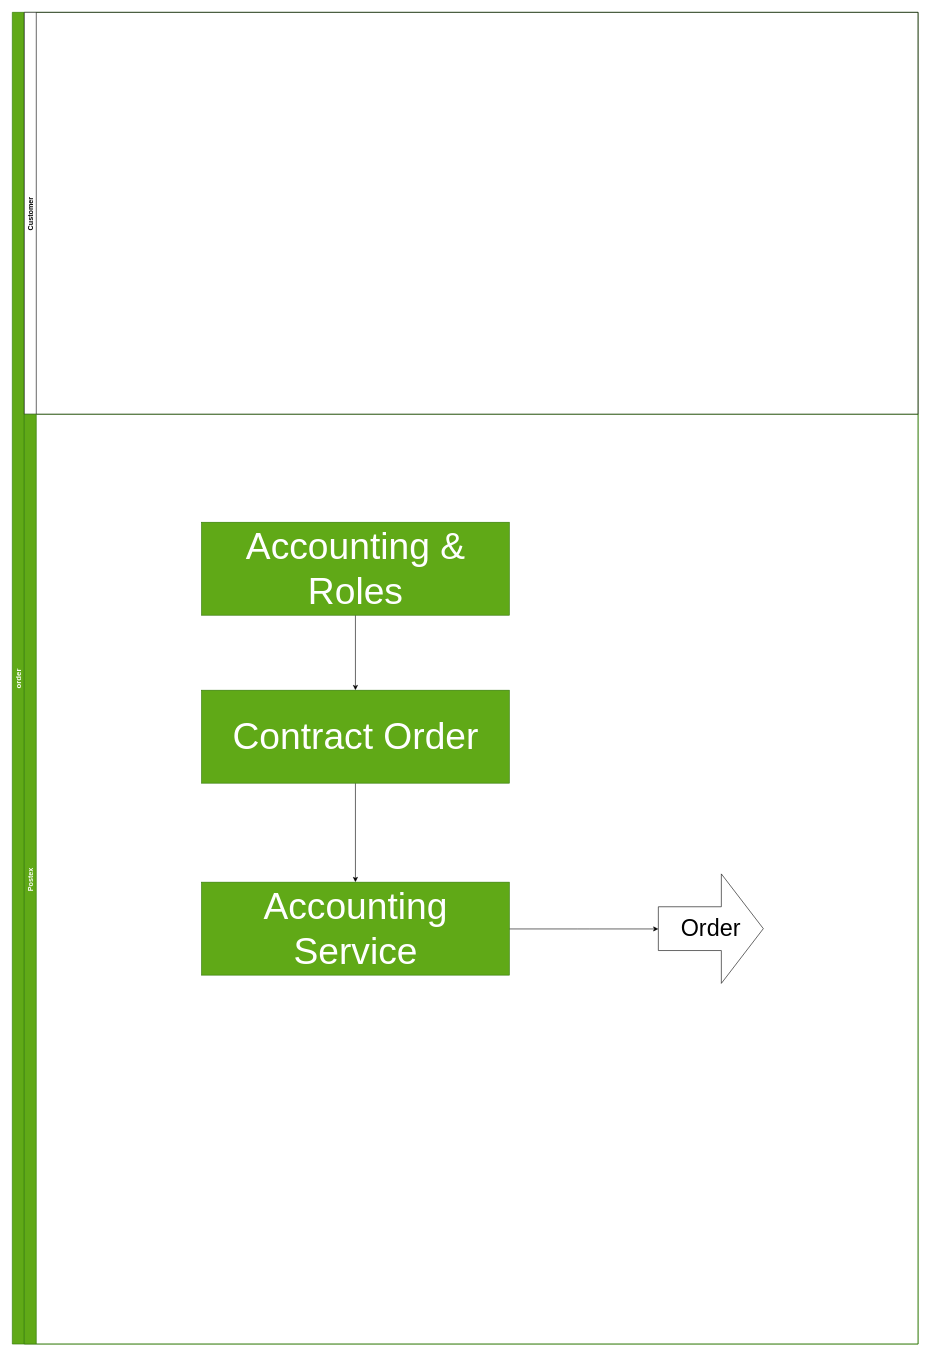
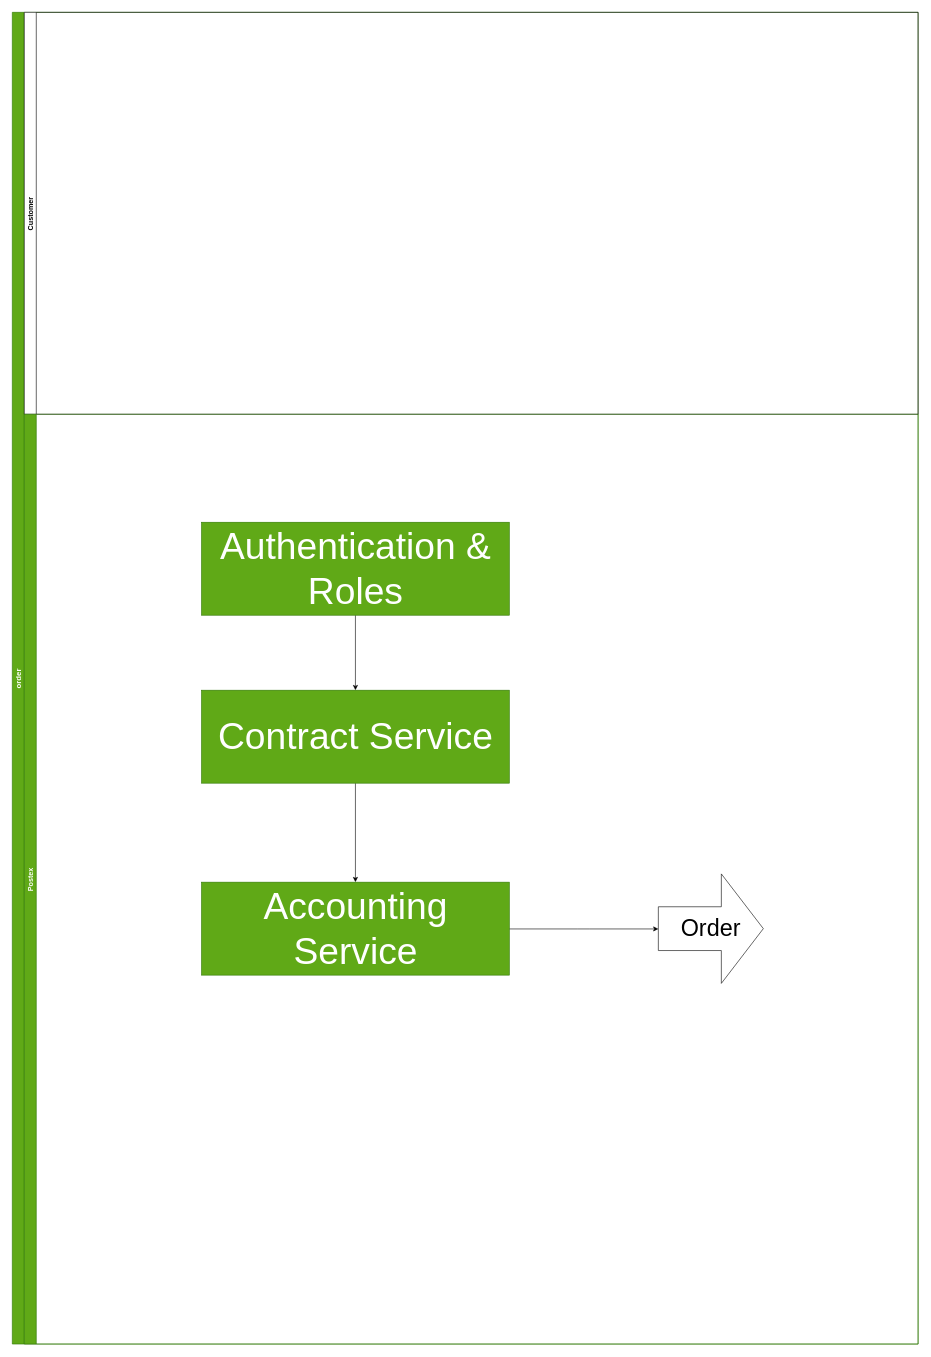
node "Accounting & Roles": label "Accounting & Roles" -> "Authentication & Roles"
node "Contract Order": label "Contract Order" -> "Contract Service"
